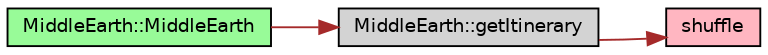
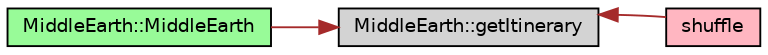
edge "MiddleEarth::getItinerary" -> "shuffle": reversed
